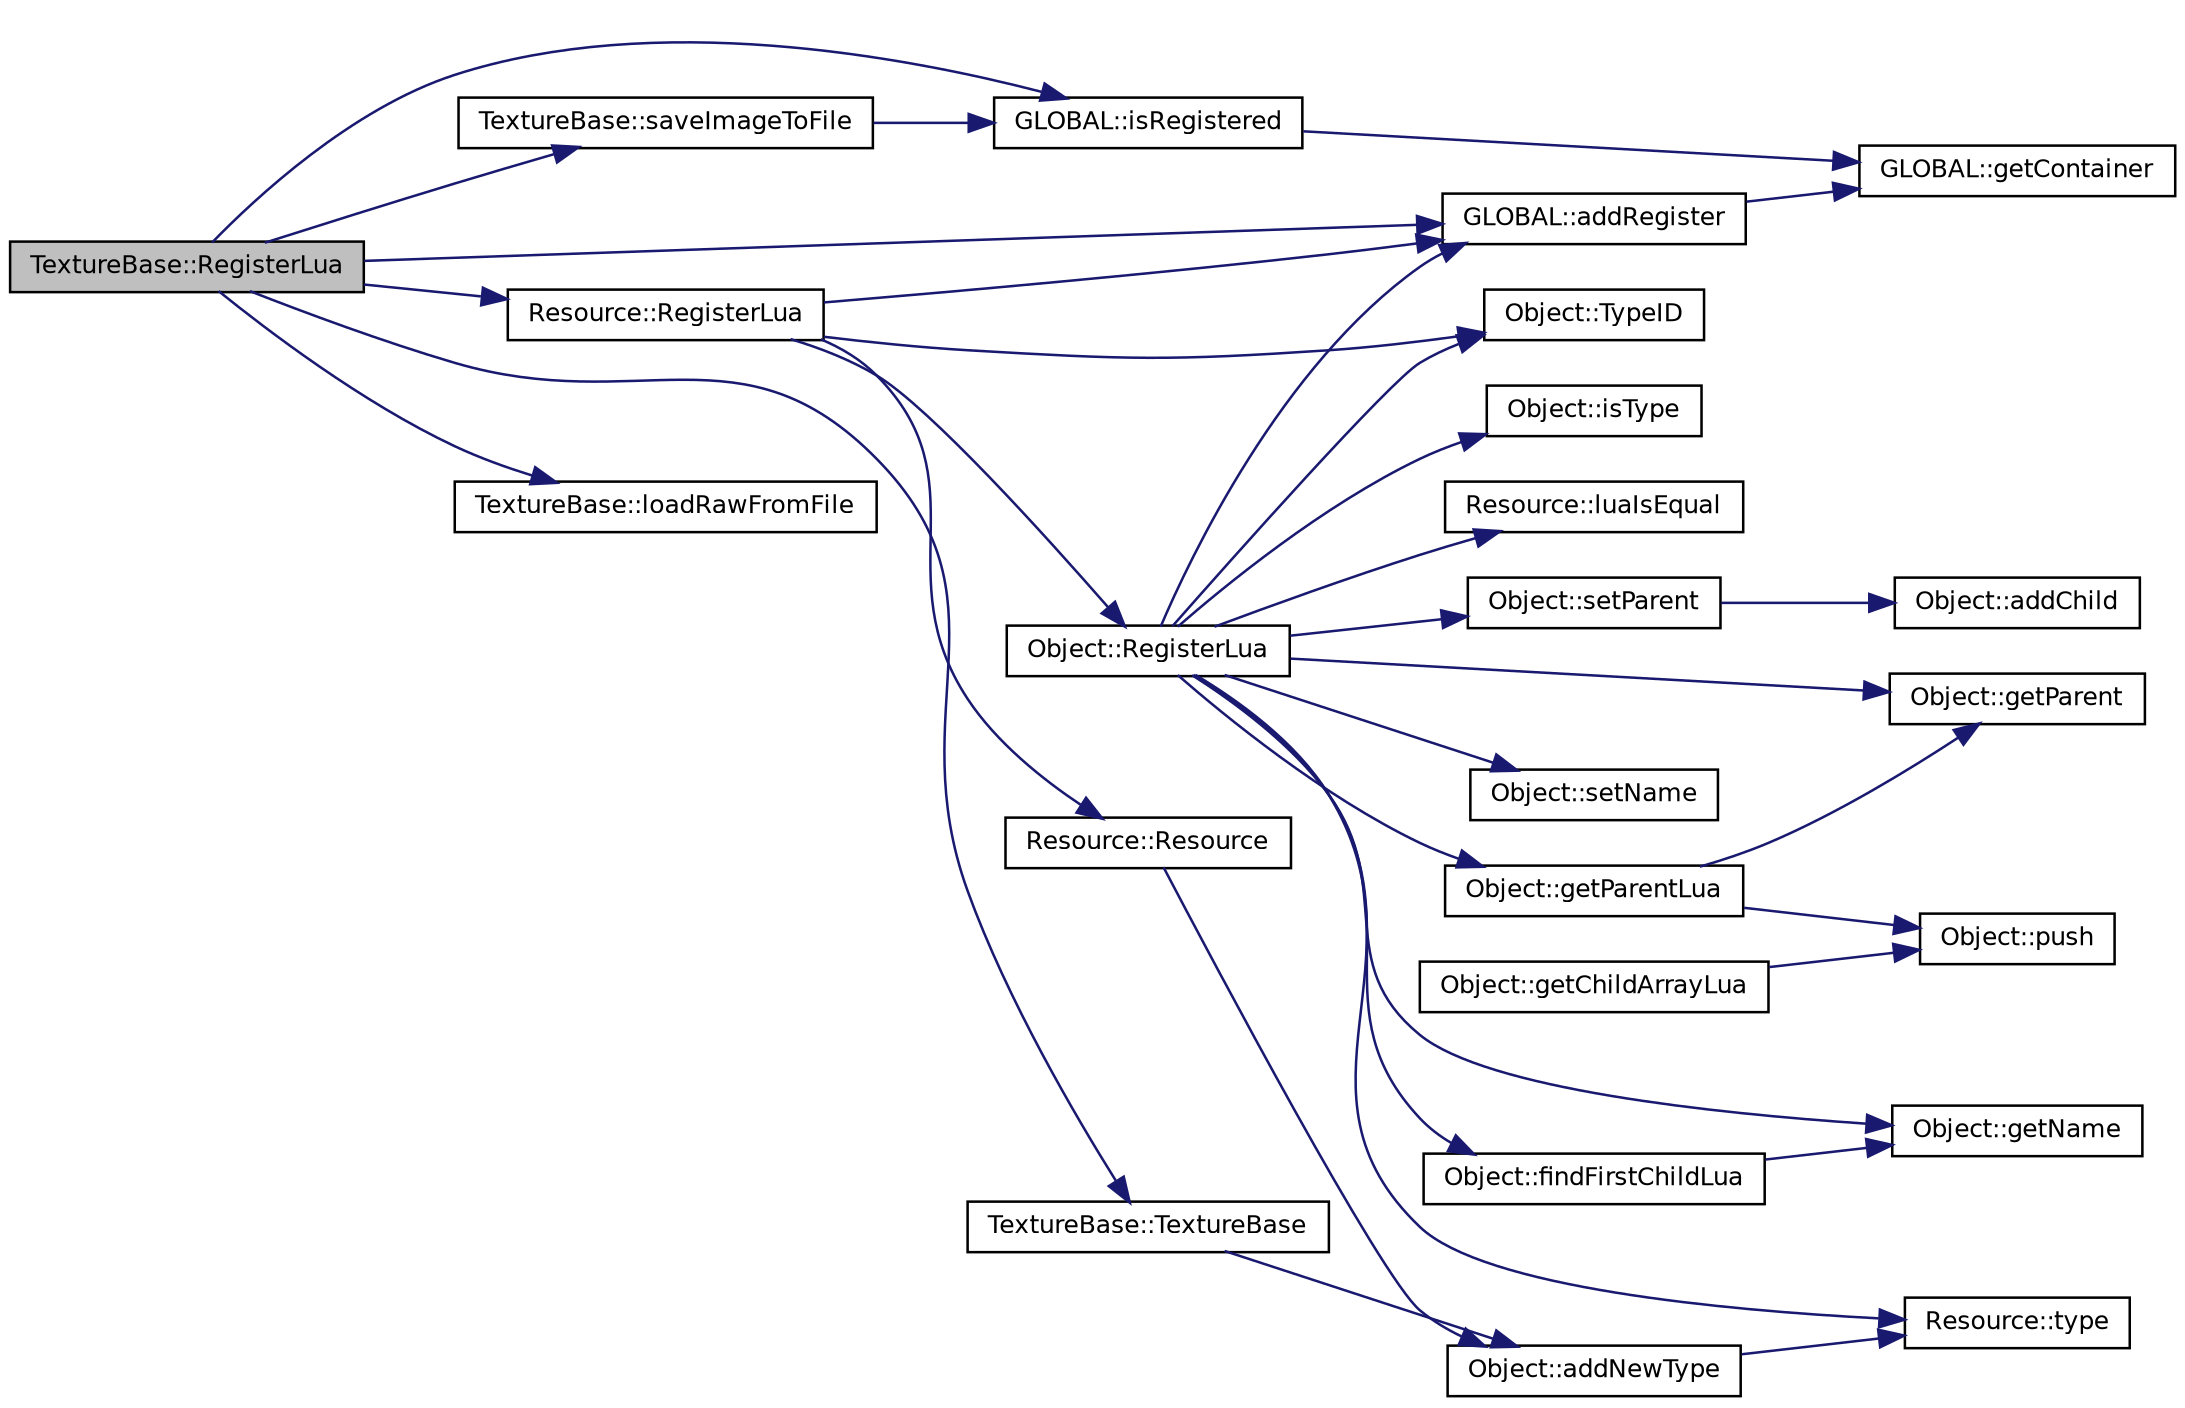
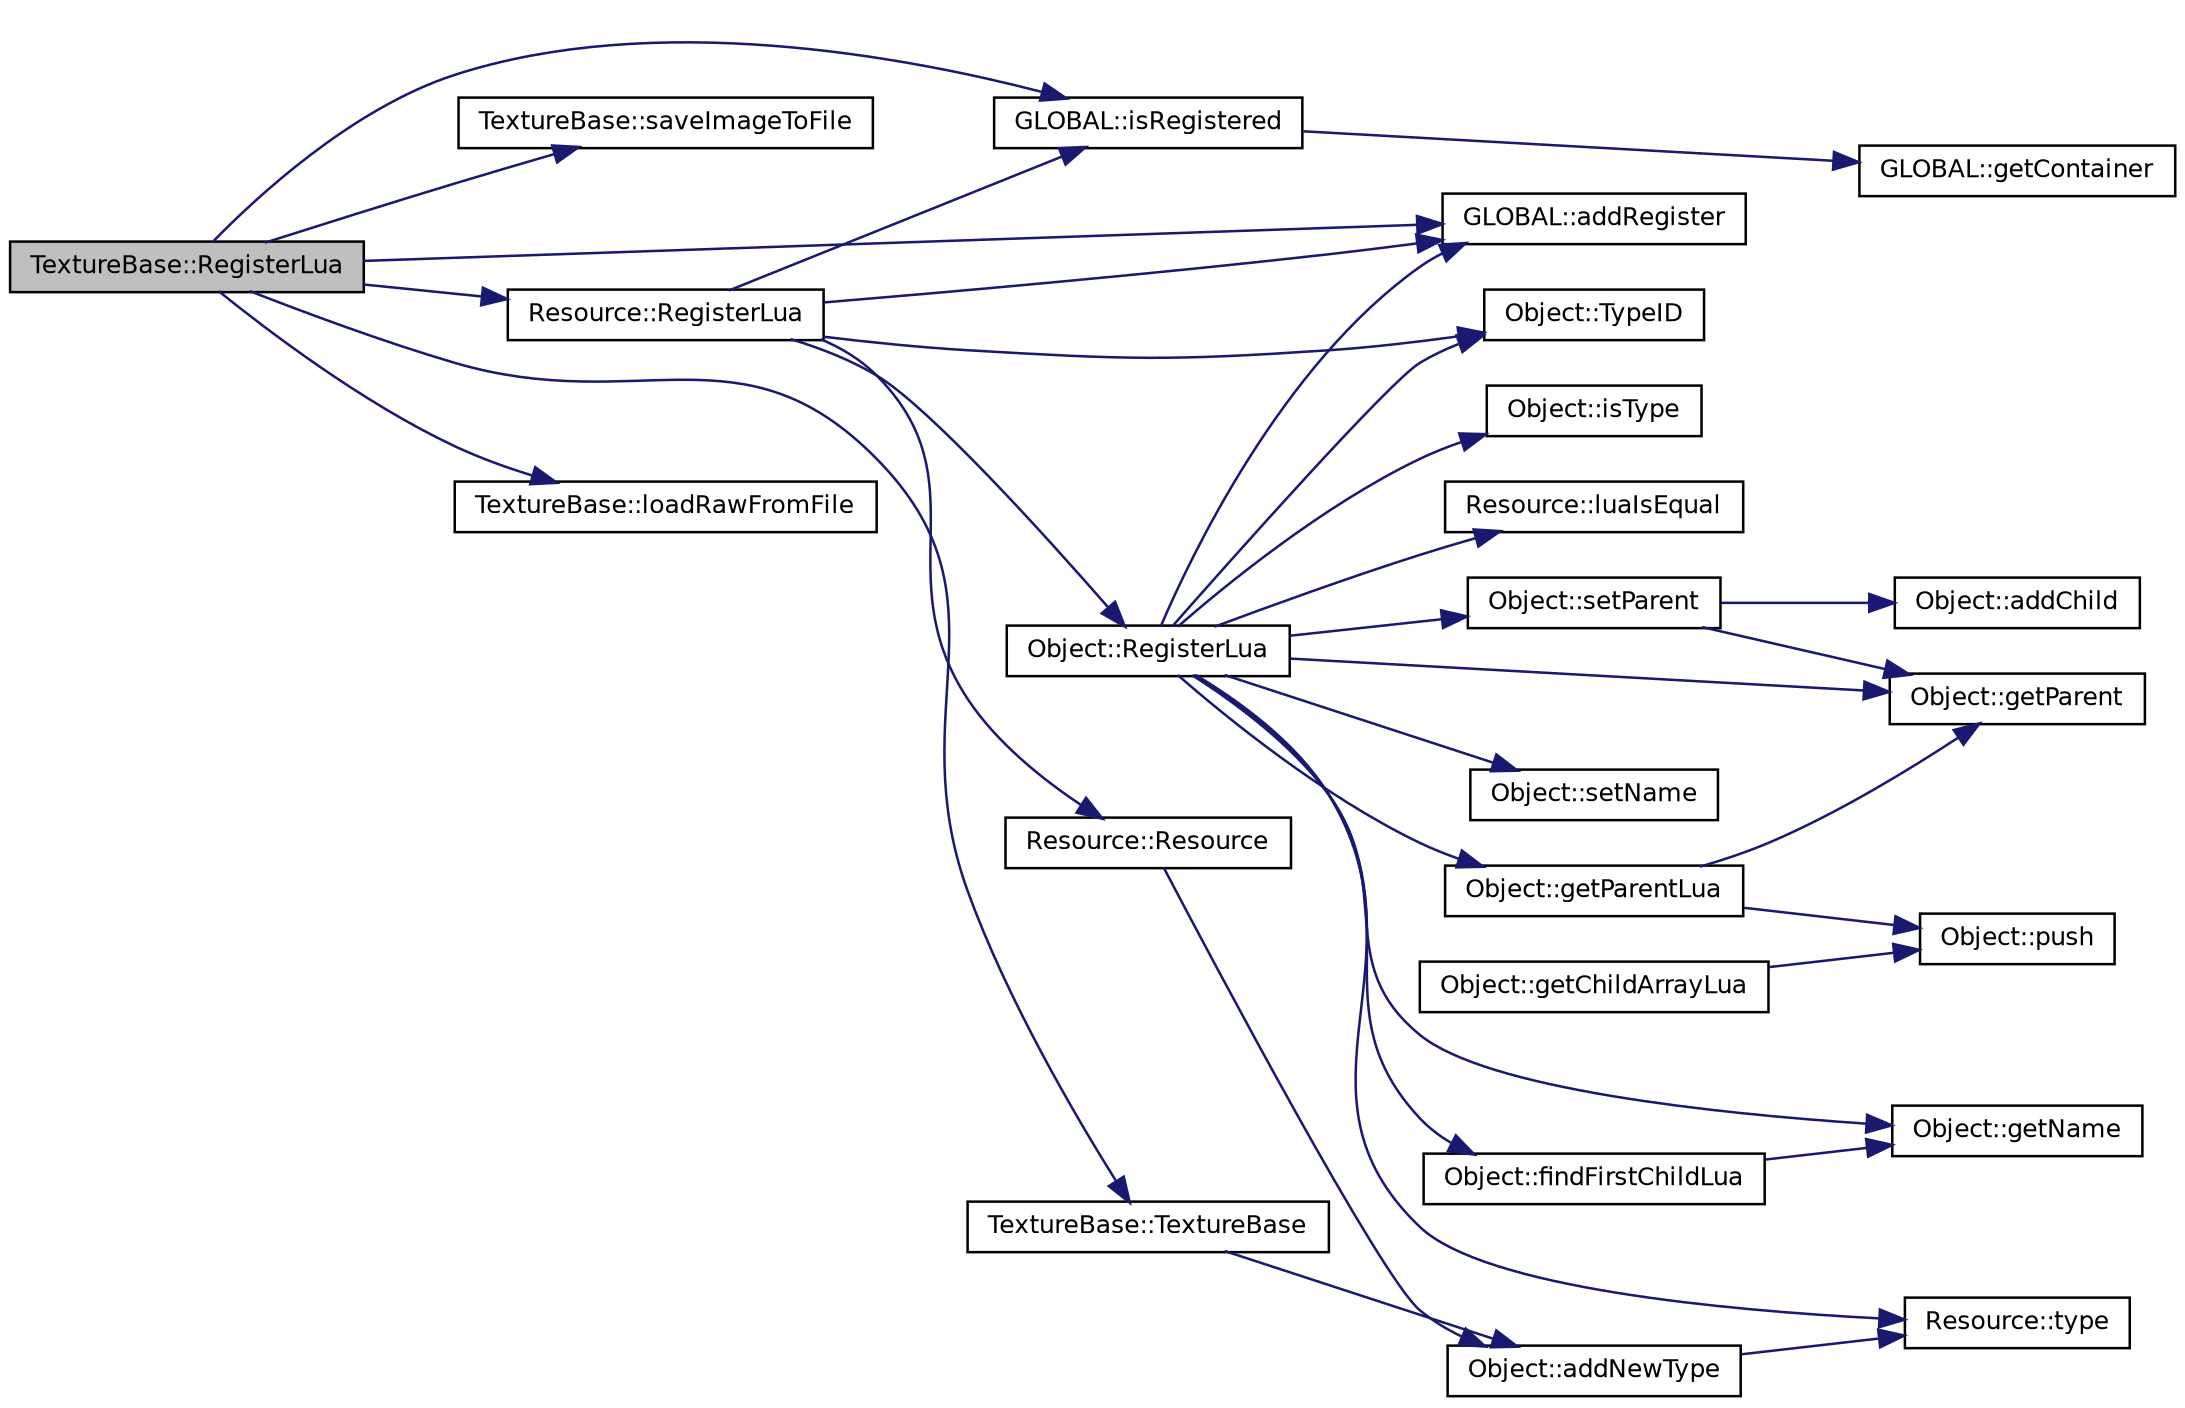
edge "TextureBase::saveImageToFile" -> "GLOBAL::isRegistered": now "Resource::RegisterLua" -> "GLOBAL::isRegistered"
edge "GLOBAL::addRegister" -> "GLOBAL::getContainer": removed
edge "Object::setParent" -> "Object::getParent": added
